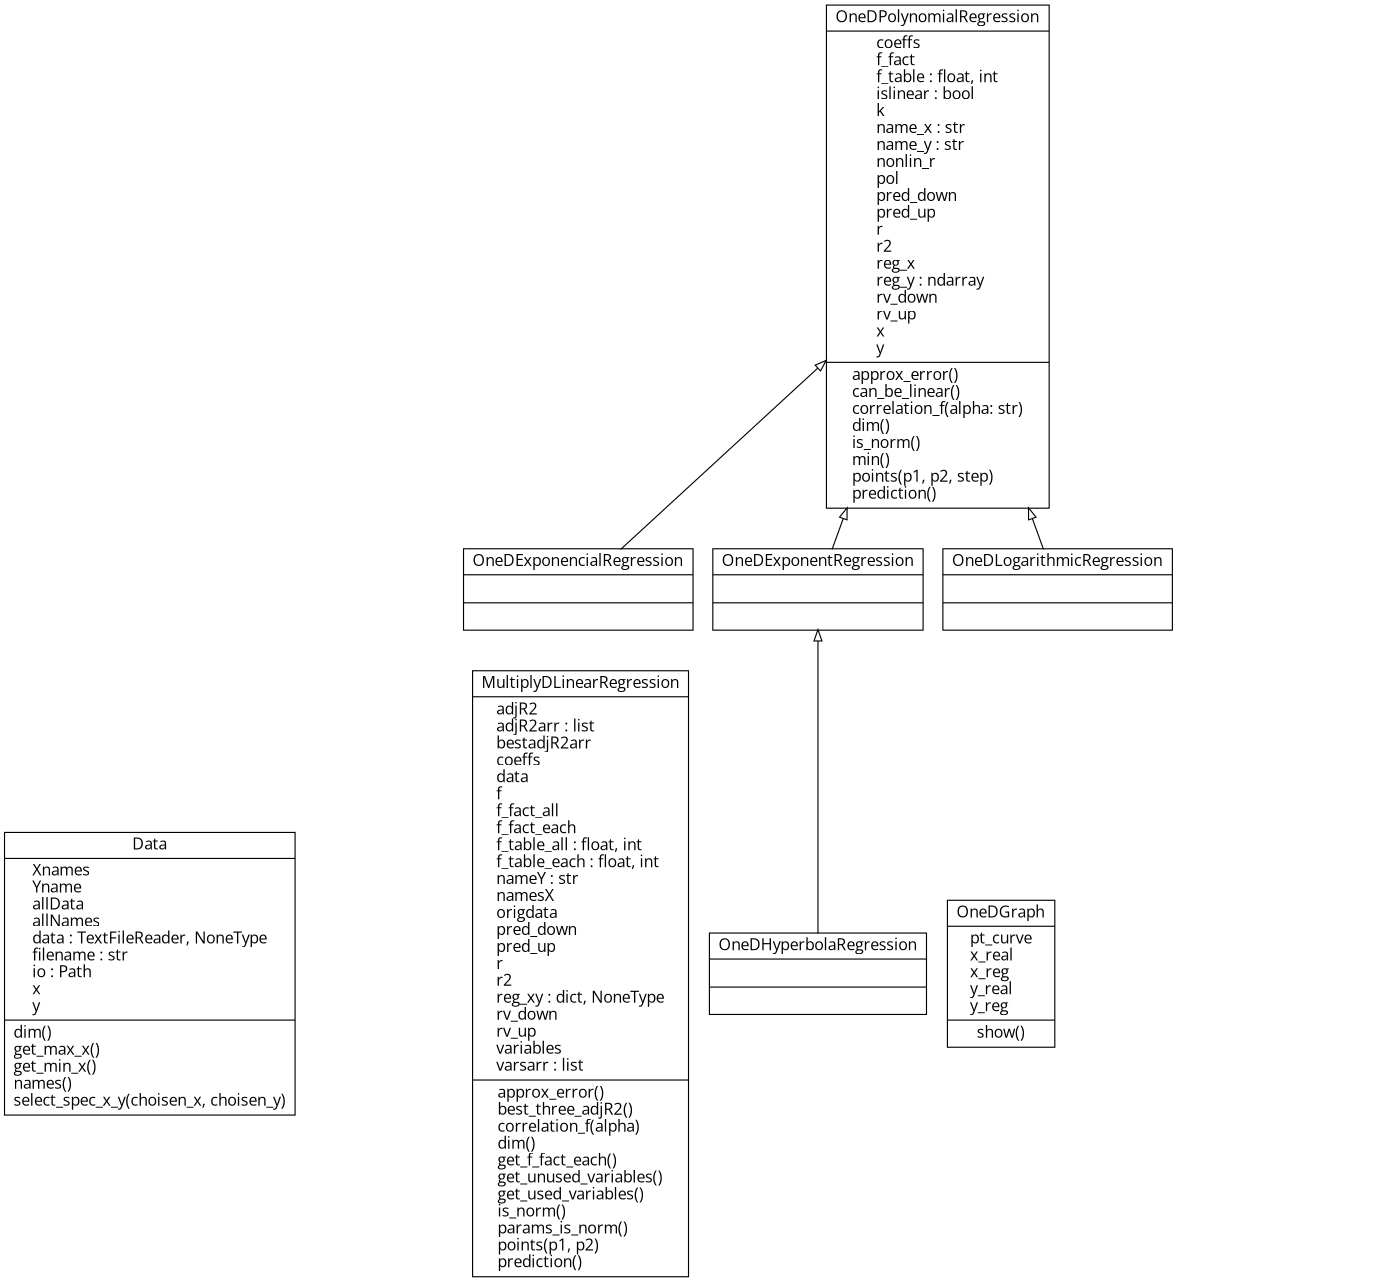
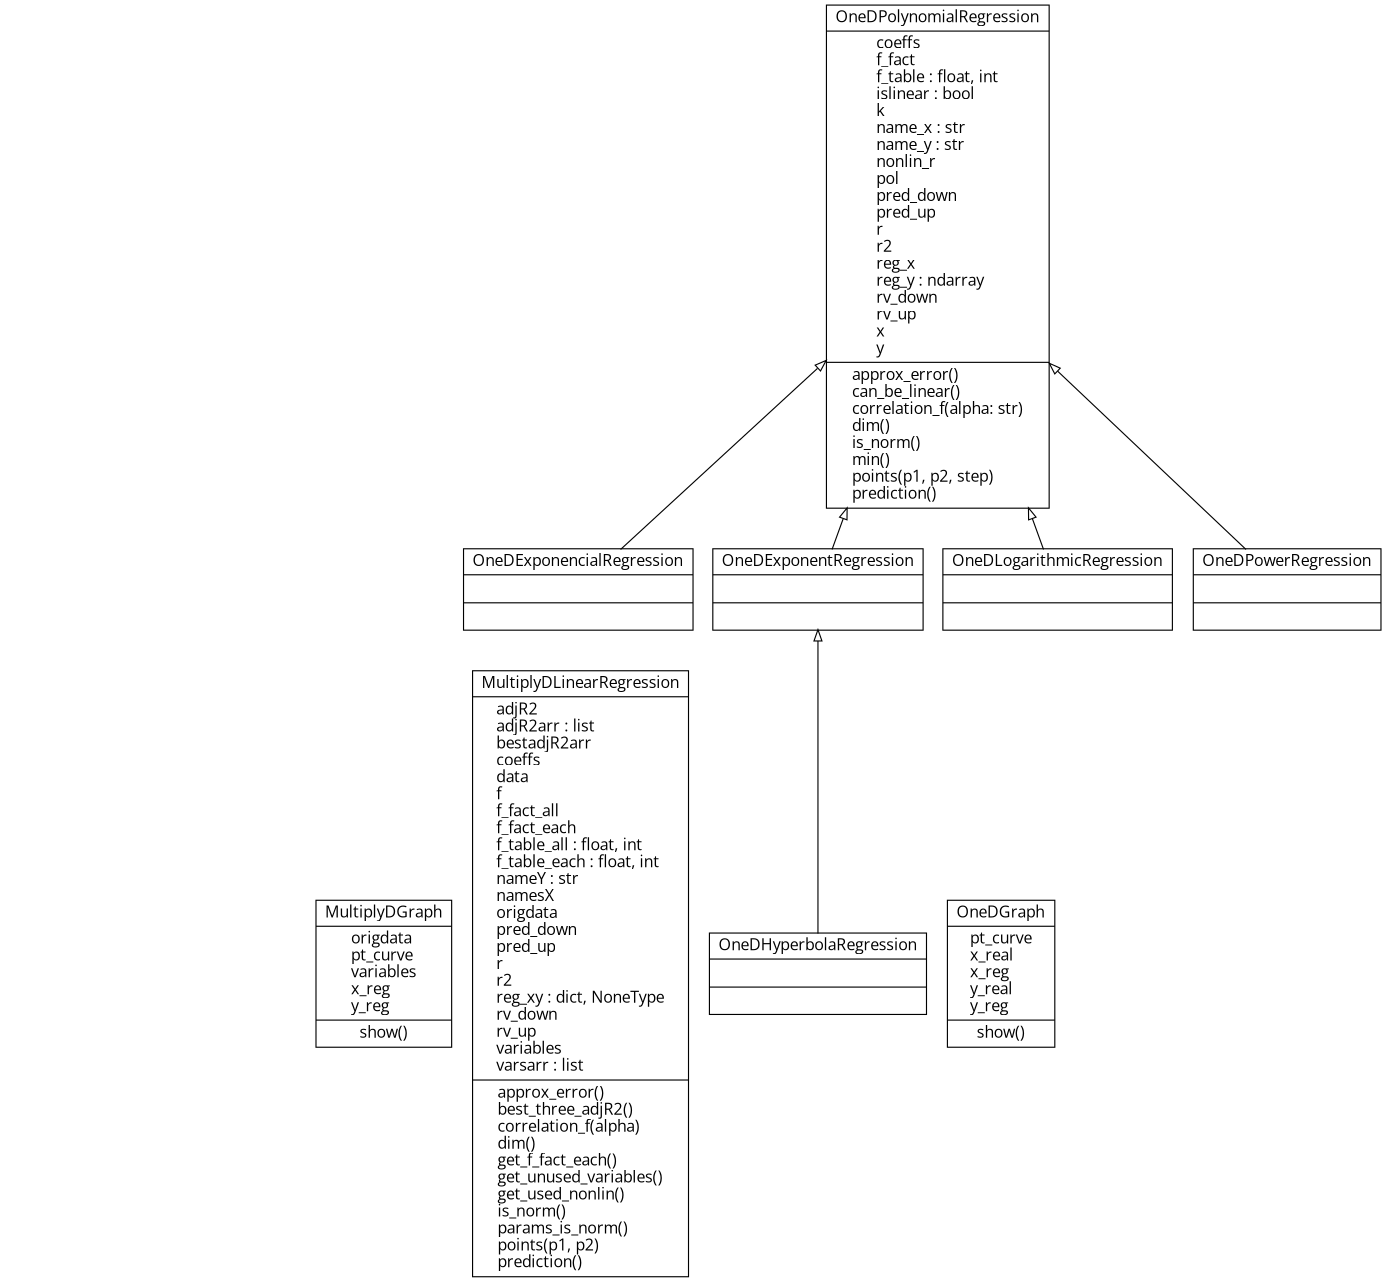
node "OneDPowerRegression": added
node "Data": removed
node "MultiplyDGraph": added
node "MultiplyDLinearRegression": text "get_used_variables()" -> "get_used_nonlin()"
